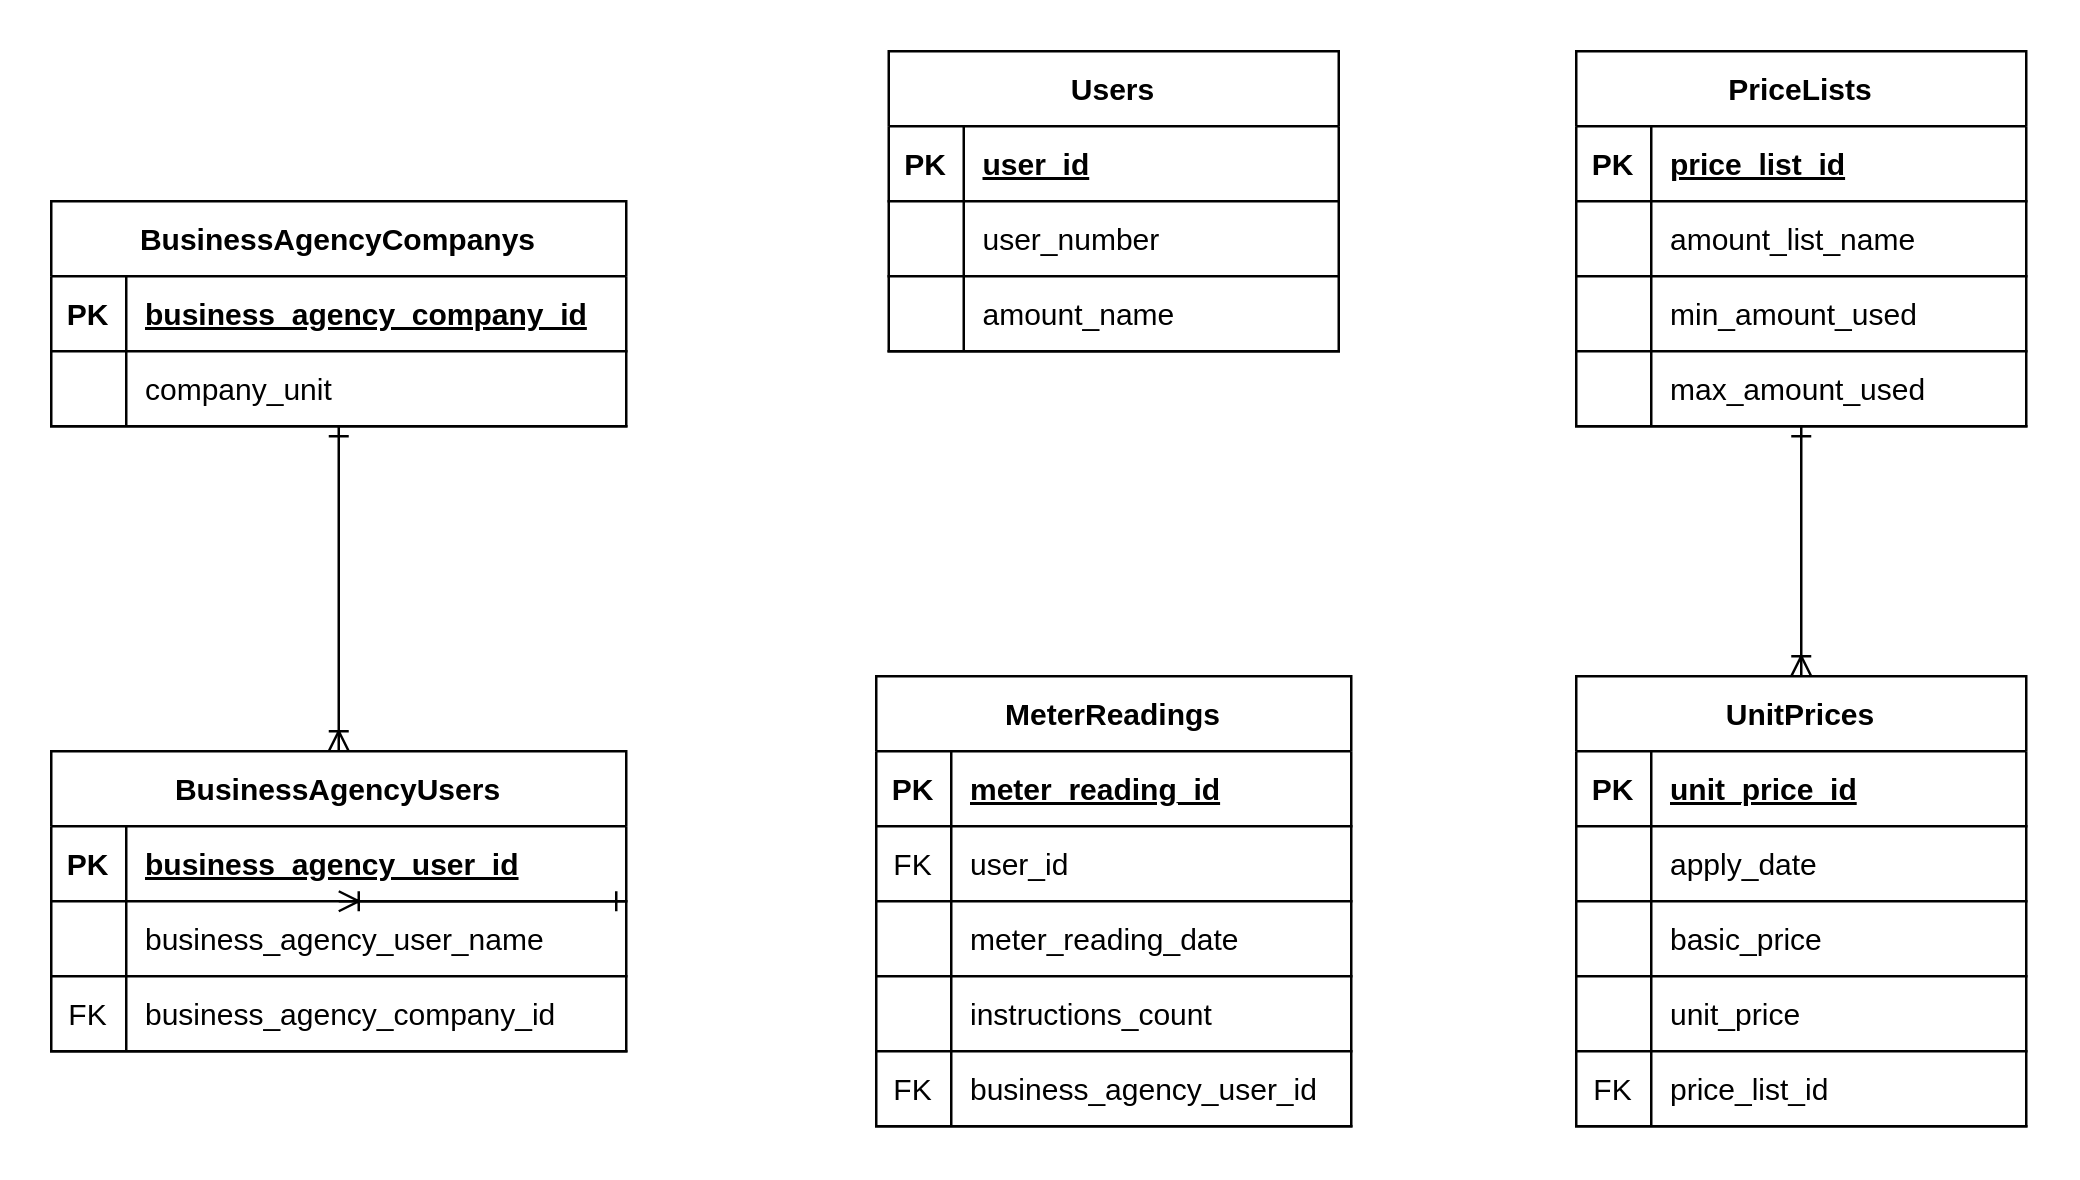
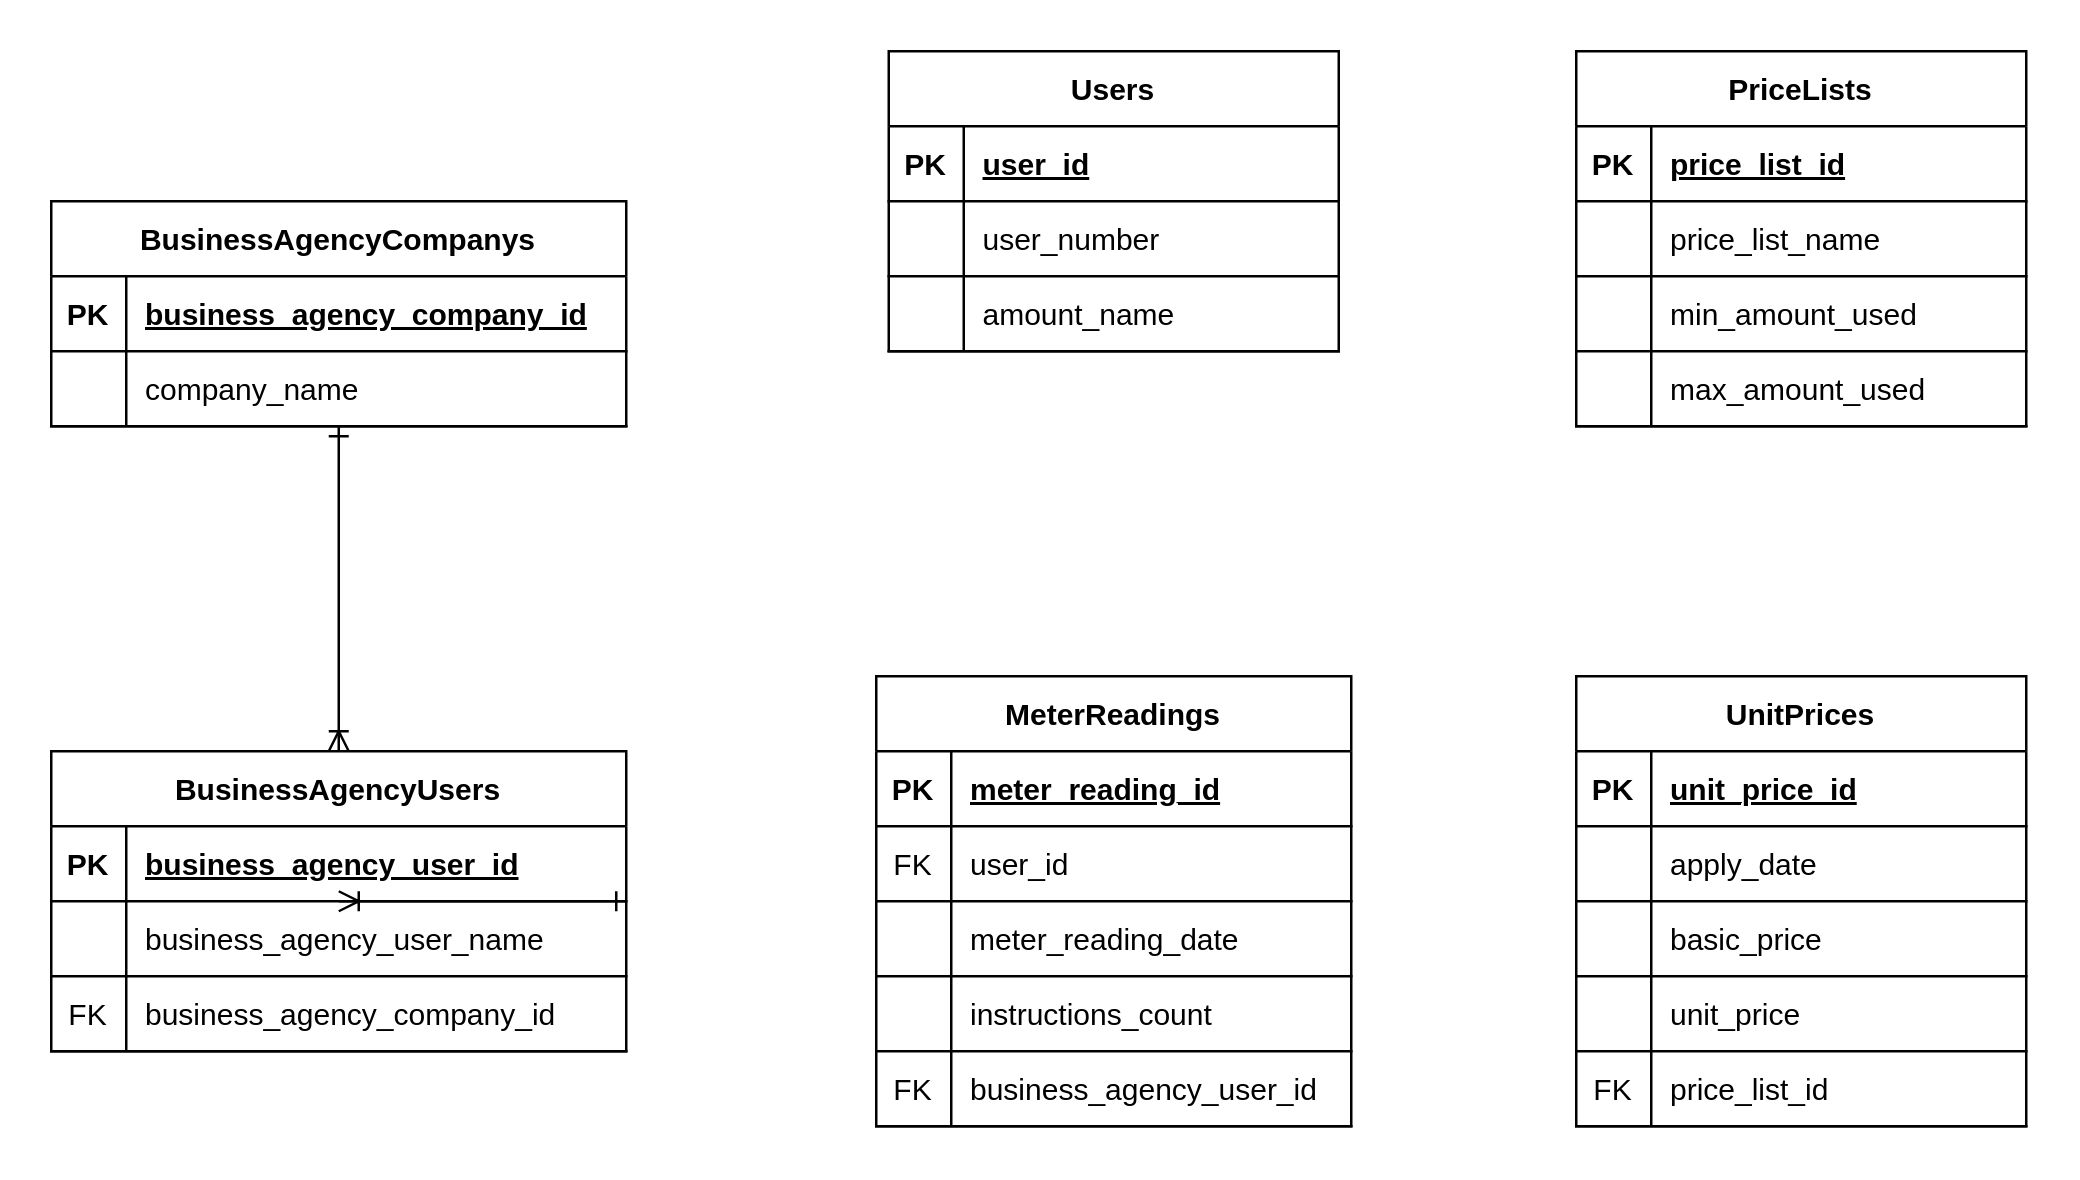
node "amount_list_name": label "amount_list_name" -> "price_list_name"
node "company_unit": label "company_unit" -> "company_name"
edge "PriceLists" -- "UnitPrices": removed
